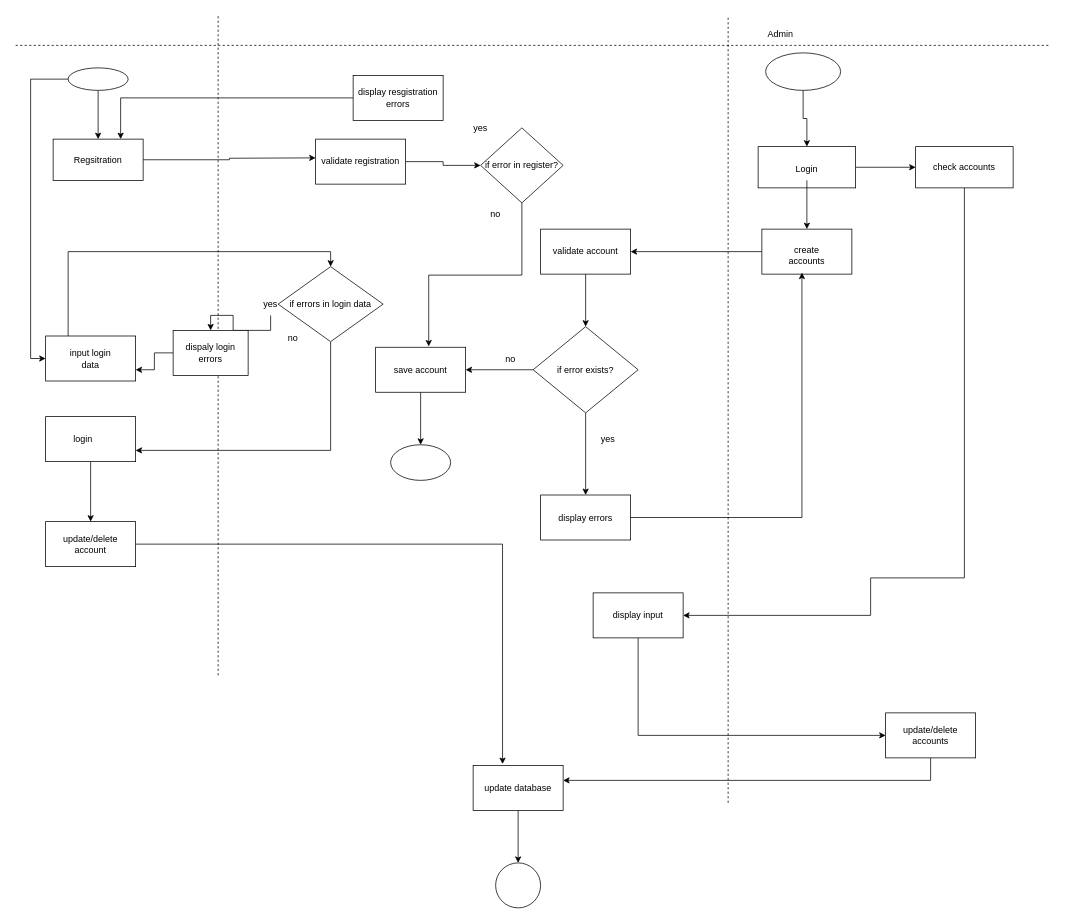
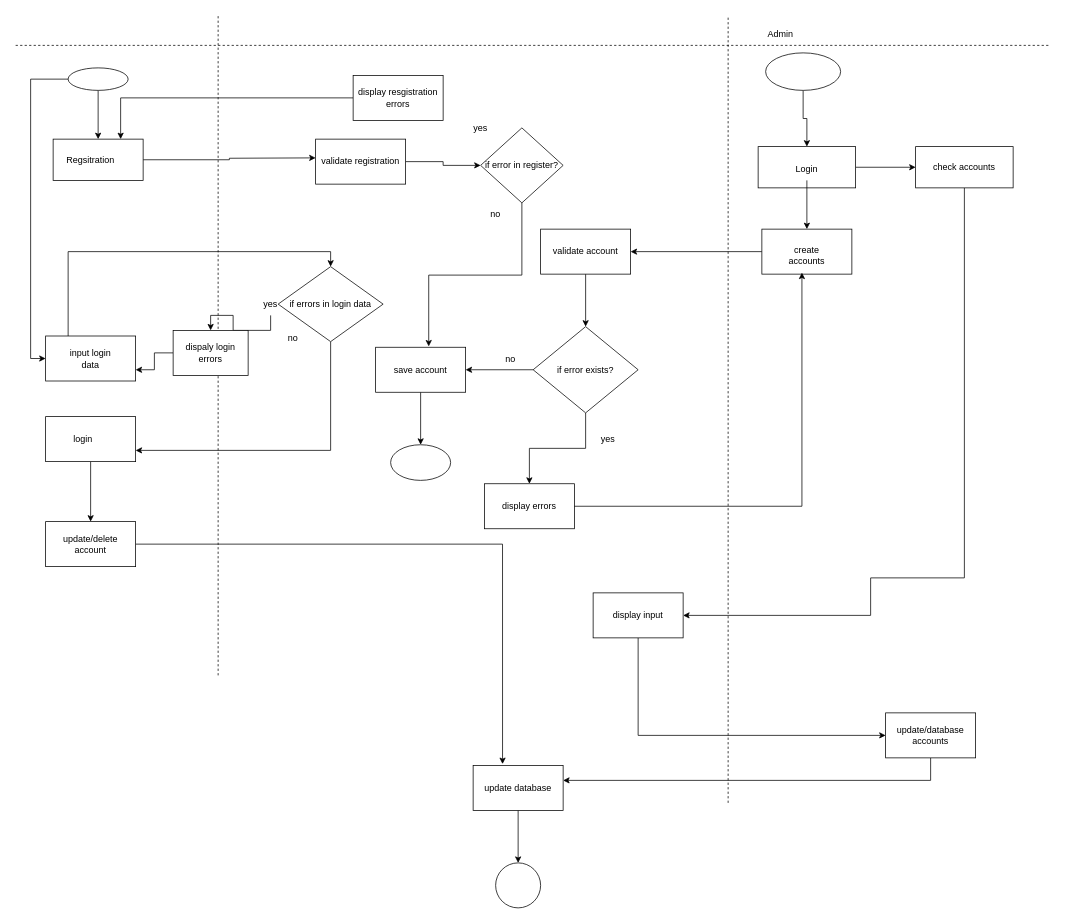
node "Regsitration": moved (98, 160) -> (90, 160)
node "display errors": moved (585, 518) -> (529, 506)
node "update/delete accounts": label "update/delete accounts" -> "update/database accounts"
